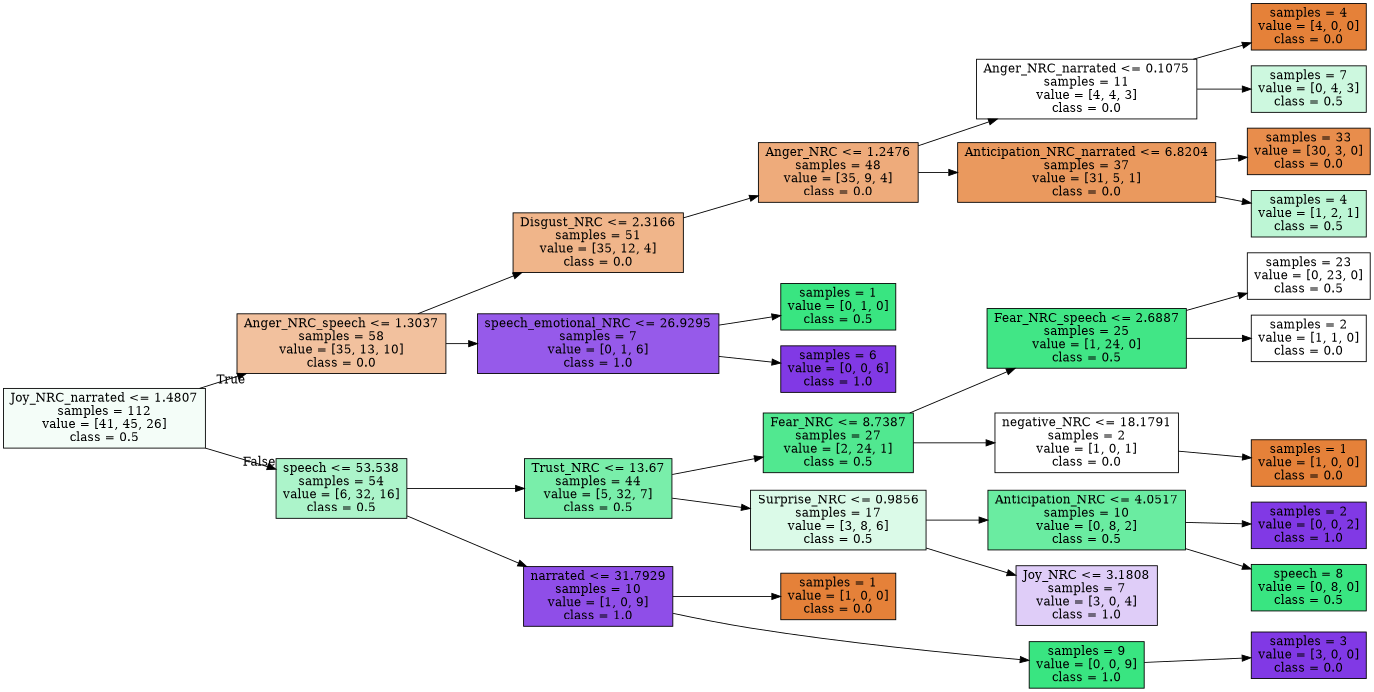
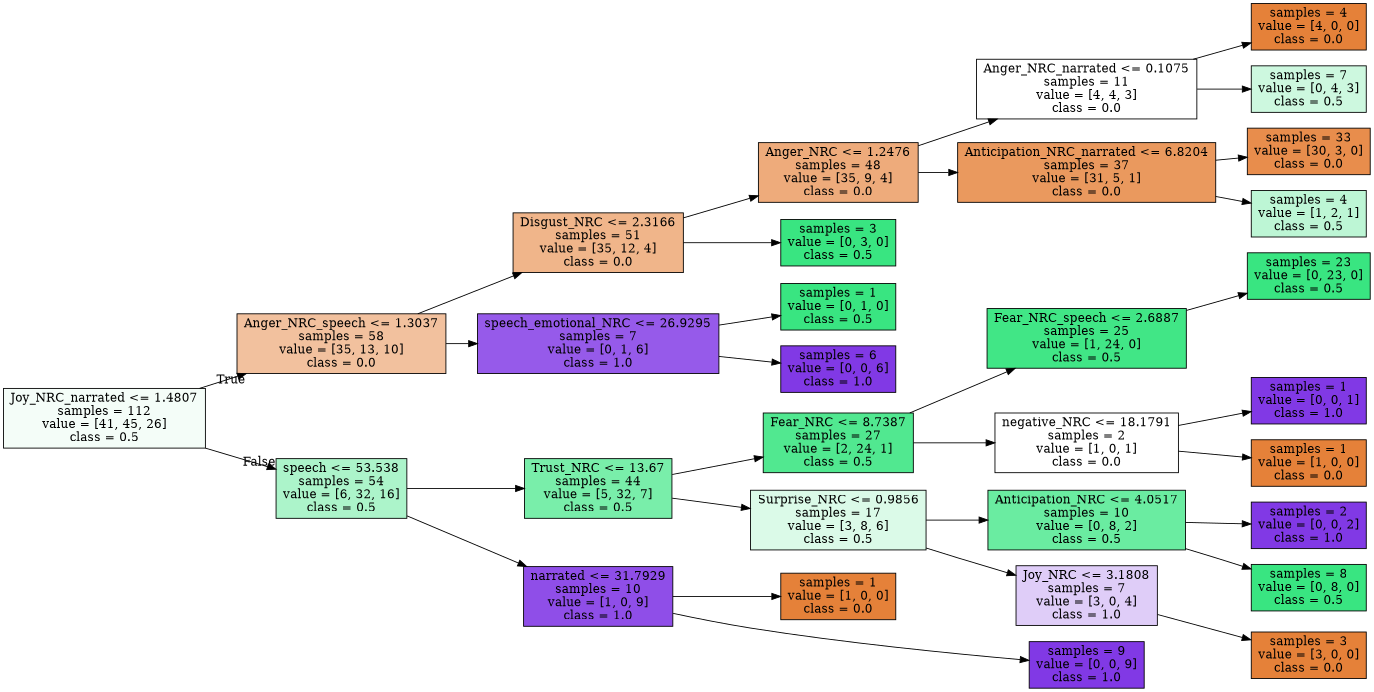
node "samples = 3 value = [0, 3, 0] class = 0.5": added
node "samples = 23 value = [0, 23, 0] class = 0.5": fillcolor #e5813900 -> #39e581ff
node "samples = 2 value = [1, 1, 0] class = 0.0": removed
node "samples = 1 value = [0, 0, 1] class = 1.0": added
node "speech = 8 value = [0, 8, 0] class = 0.5": label "speech = 8 value = [0, 8, 0] class = 0.5" -> "samples = 8 value = [0, 8, 0] class = 0.5"
node "samples = 3 value = [3, 0, 0] class = 0.0": fillcolor #8139e5ff -> #e58139ff
edge "samples = 9 value = [0, 0, 9] class = 1.0" -> "samples = 3 value = [3, 0, 0] class = 0.0": now "Joy_NRC <= 3.1808 samples = 7 value = [3, 0, 4] class = 1.0" -> "samples = 3 value = [3, 0, 0] class = 0.0"
node "samples = 9 value = [0, 0, 9] class = 1.0": fillcolor #39e581ff -> #8139e5ff
